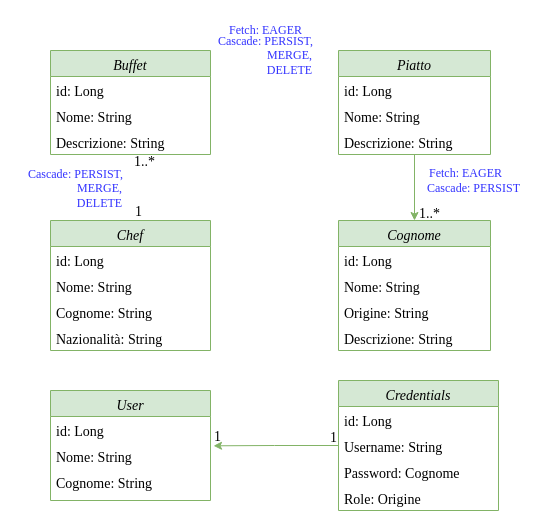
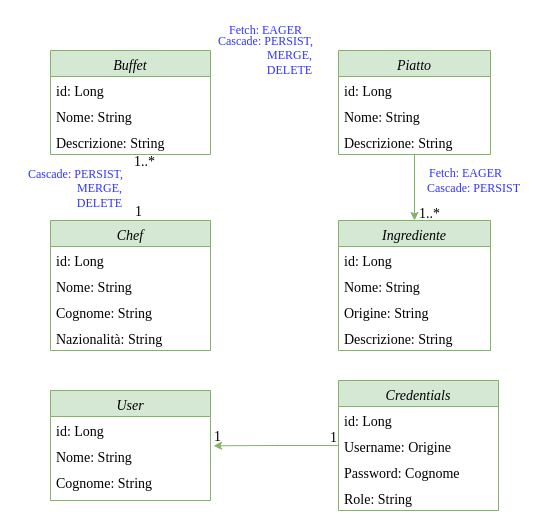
node "Cognome": label "Cognome" -> "Ingrediente"
node "Username: String": label "Username: String" -> "Username: Origine"
node "Role: Origine": label "Role: Origine" -> "Role: String"
